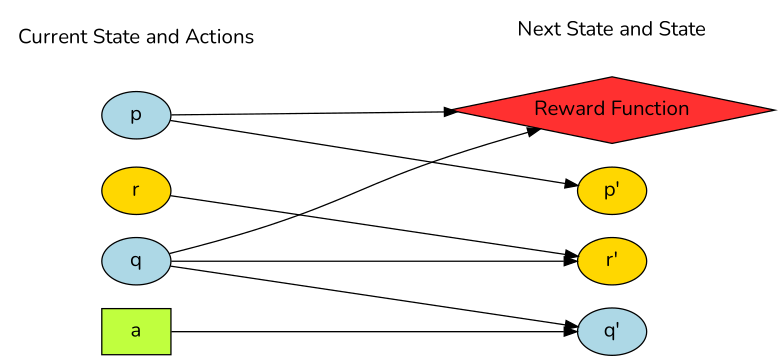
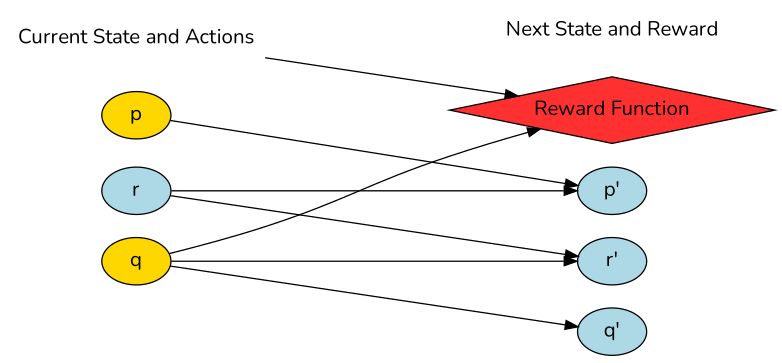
node "Next State and State": label "Next State and State" -> "Next State and Reward"
edge "p" -> "Reward Function": now "Current State and Actions" -> "Reward Function"
node "p": fillcolor lightblue -> gold1
node "r": fillcolor gold1 -> lightblue
edge "r" -> "p'": added
node "p'": fillcolor gold1 -> lightblue
node "q": fillcolor lightblue -> gold1
node "r'": fillcolor gold1 -> lightblue
node "a": removed
